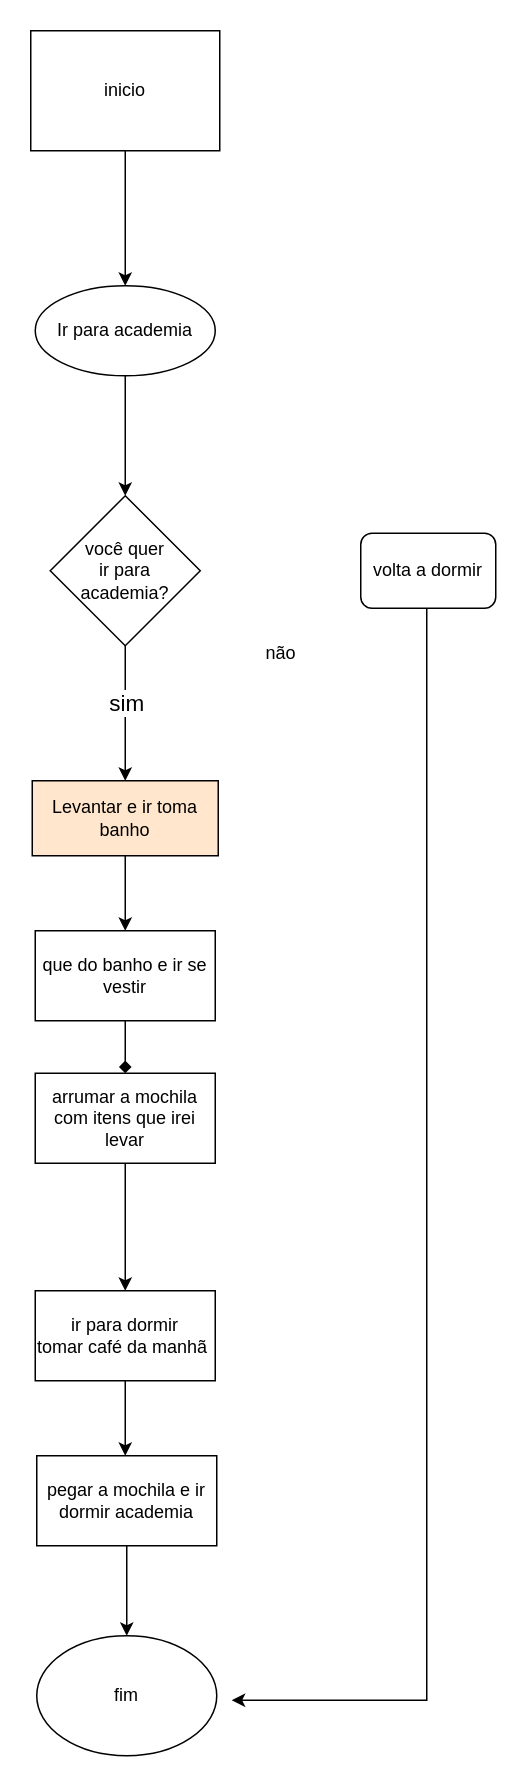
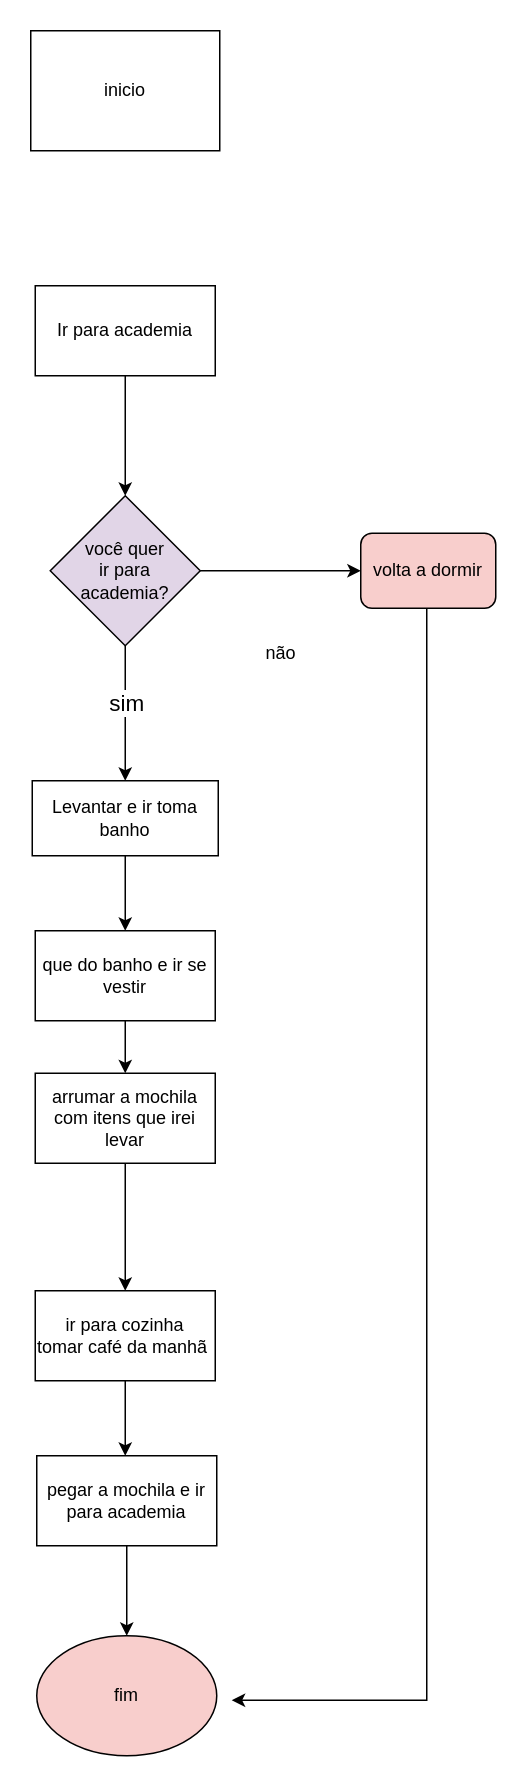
edge "inicio" -> "Ir para academia": removed
node "Ir para academia": shape ellipse -> rectangle
node "você quer ir para academia?": fillcolor #ffffff -> #e1d5e7
edge "você quer ir para academia?" -> "volta a dormir": added
node "volta a dormir": fillcolor #ffffff -> #f8cecc
node "Levantar e ir toma banho": fillcolor #ffe6cc -> #ffffff
edge "que do banho e ir se vestir" -> "arrumar a mochila com itens que irei levar": arrowhead diamond -> classic
node "ir para dormir tomar café da manhã": label "ir para dormir tomar café da manhã" -> "ir para cozinha tomar café da manhã"
node "pegar a mochila e ir dormir academia": label "pegar a mochila e ir dormir academia" -> "pegar a mochila e ir para academia"
node "fim": fillcolor #ffffff -> #f8cecc
